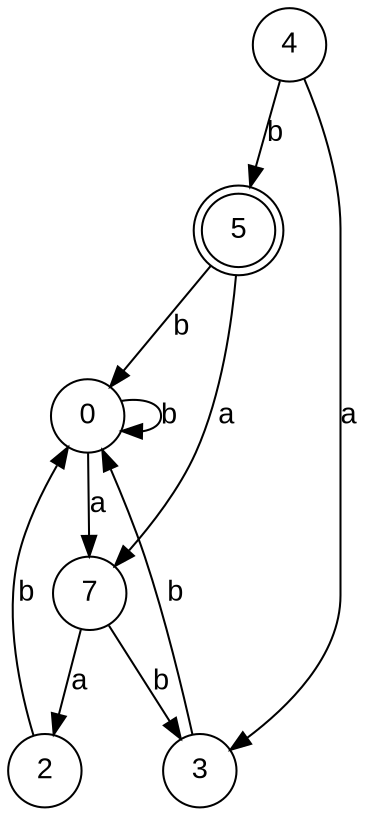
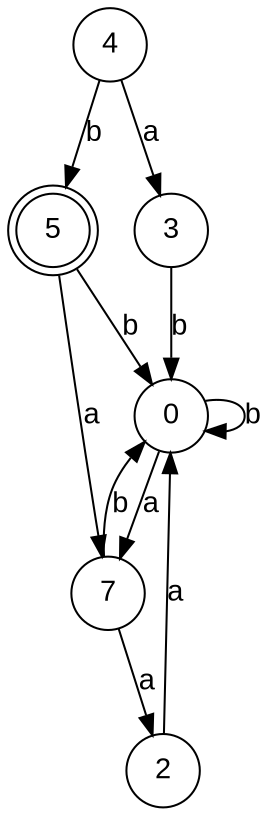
edge "2" -> "0": label "b" -> "a"
edge "7" -> "3": now "7" -> "0"
